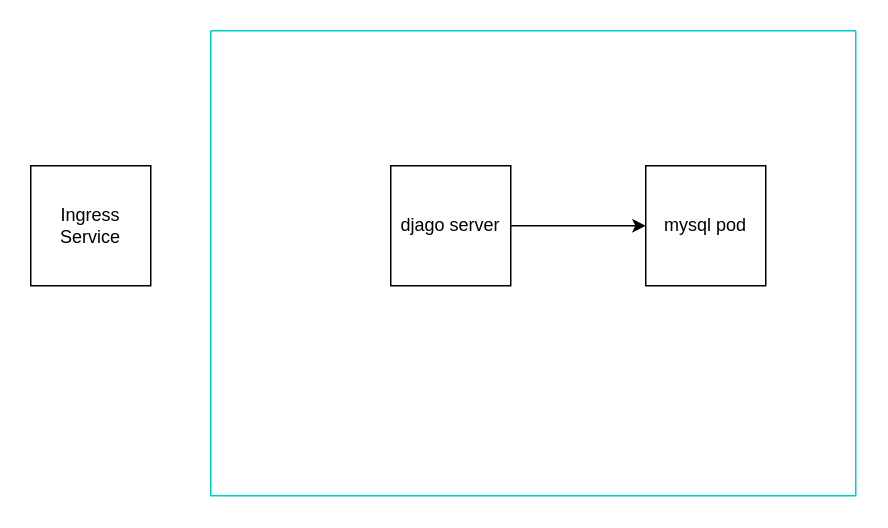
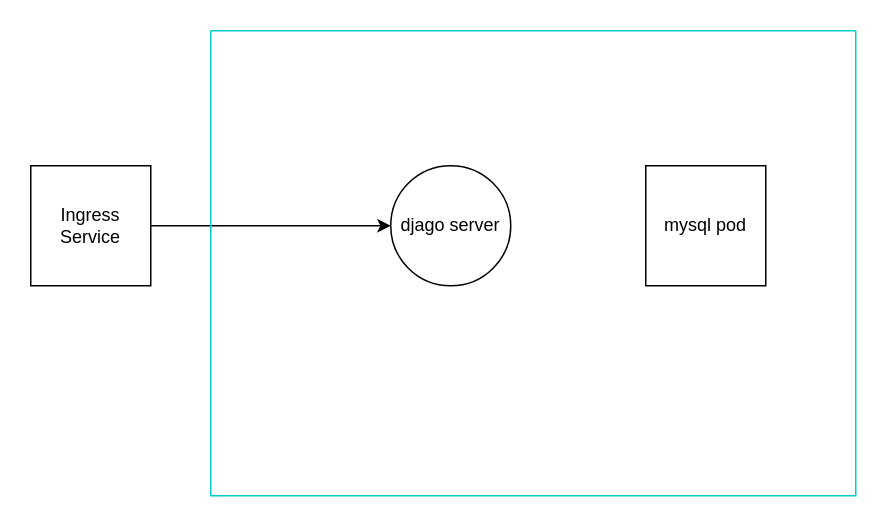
edge "Ingress Service" -> "djago server": added
node "djago server": shape rectangle -> ellipse
edge "djago server" -> "mysql pod": removed
